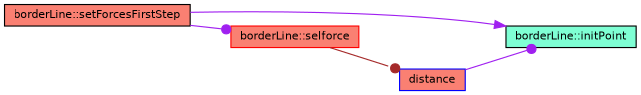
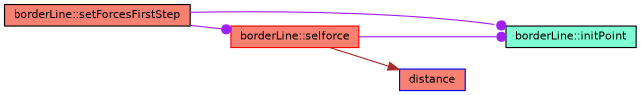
edge "borderLine::setForcesFirstStep" -> "borderLine::initPoint": arrowhead normal -> dot
edge "borderLine::selforce" -> "distance": arrowhead dot -> normal
edge "distance" -> "borderLine::initPoint": now "borderLine::selforce" -> "borderLine::initPoint"
